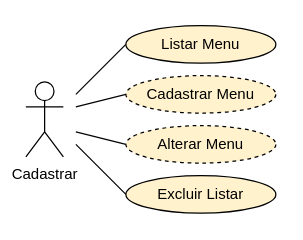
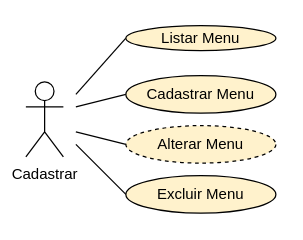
node "Listar Menu": size 150x38 -> 150x25
node "Cadastrar Menu": style dashed -> solid
node "Excluir Listar": label "Excluir Listar" -> "Excluir Menu"
